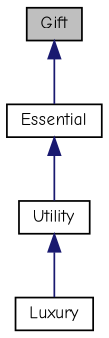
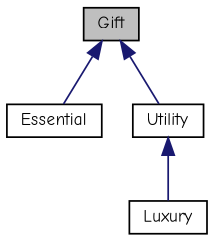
edge "Utility" -> "Essential": now "Utility" -> "Gift"
